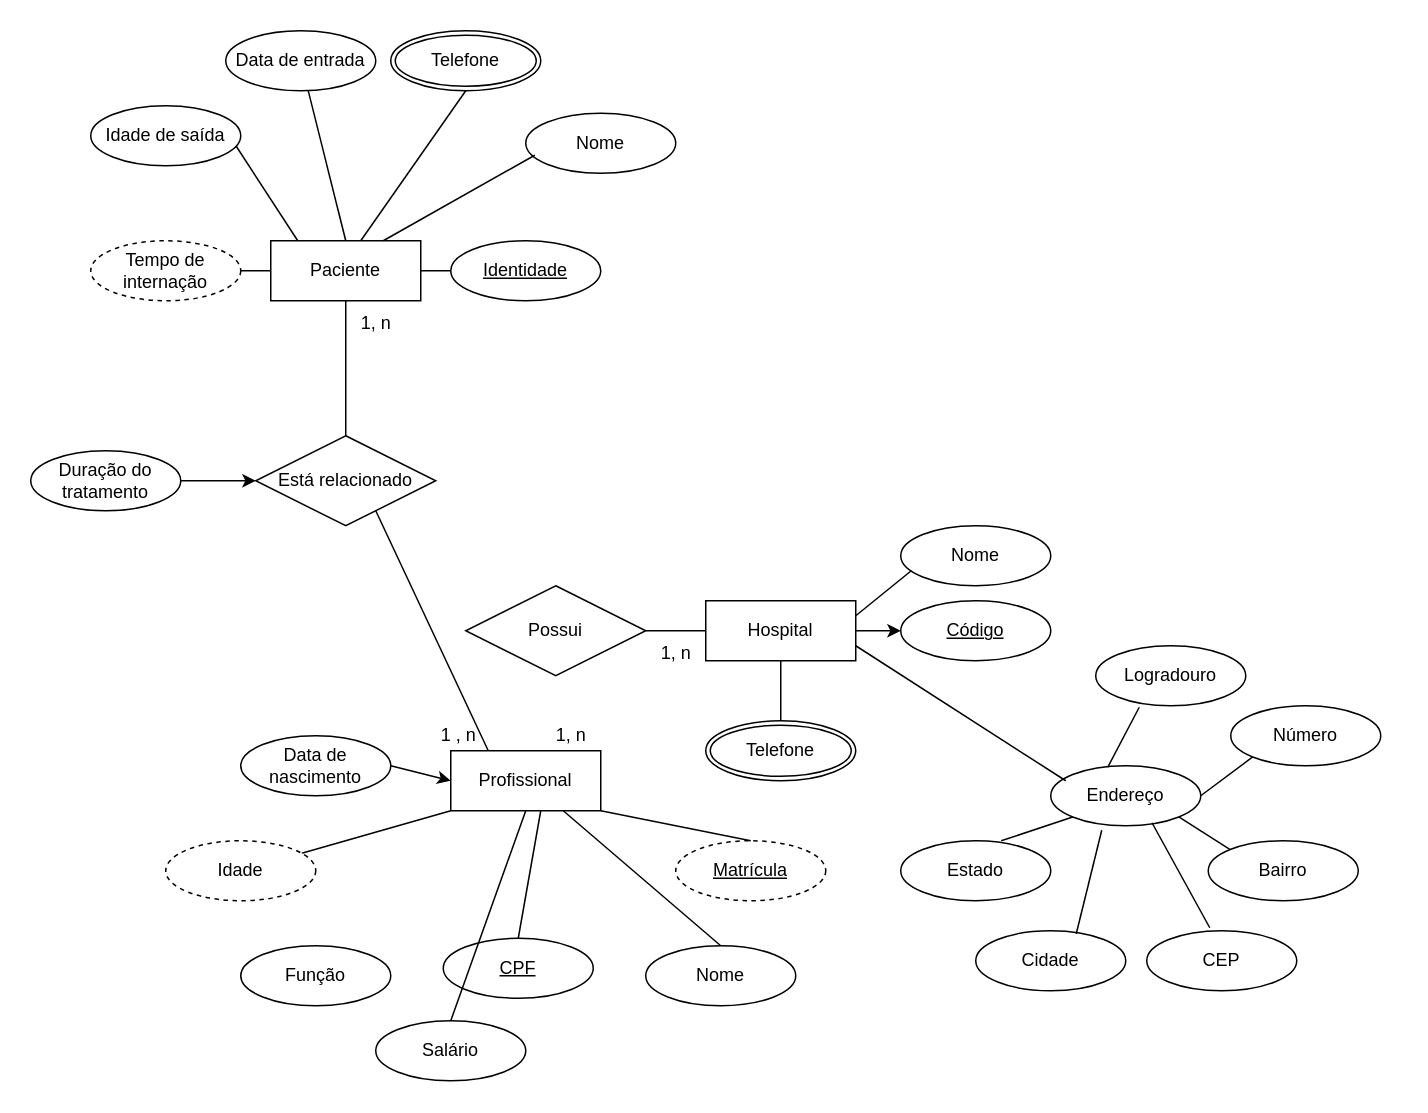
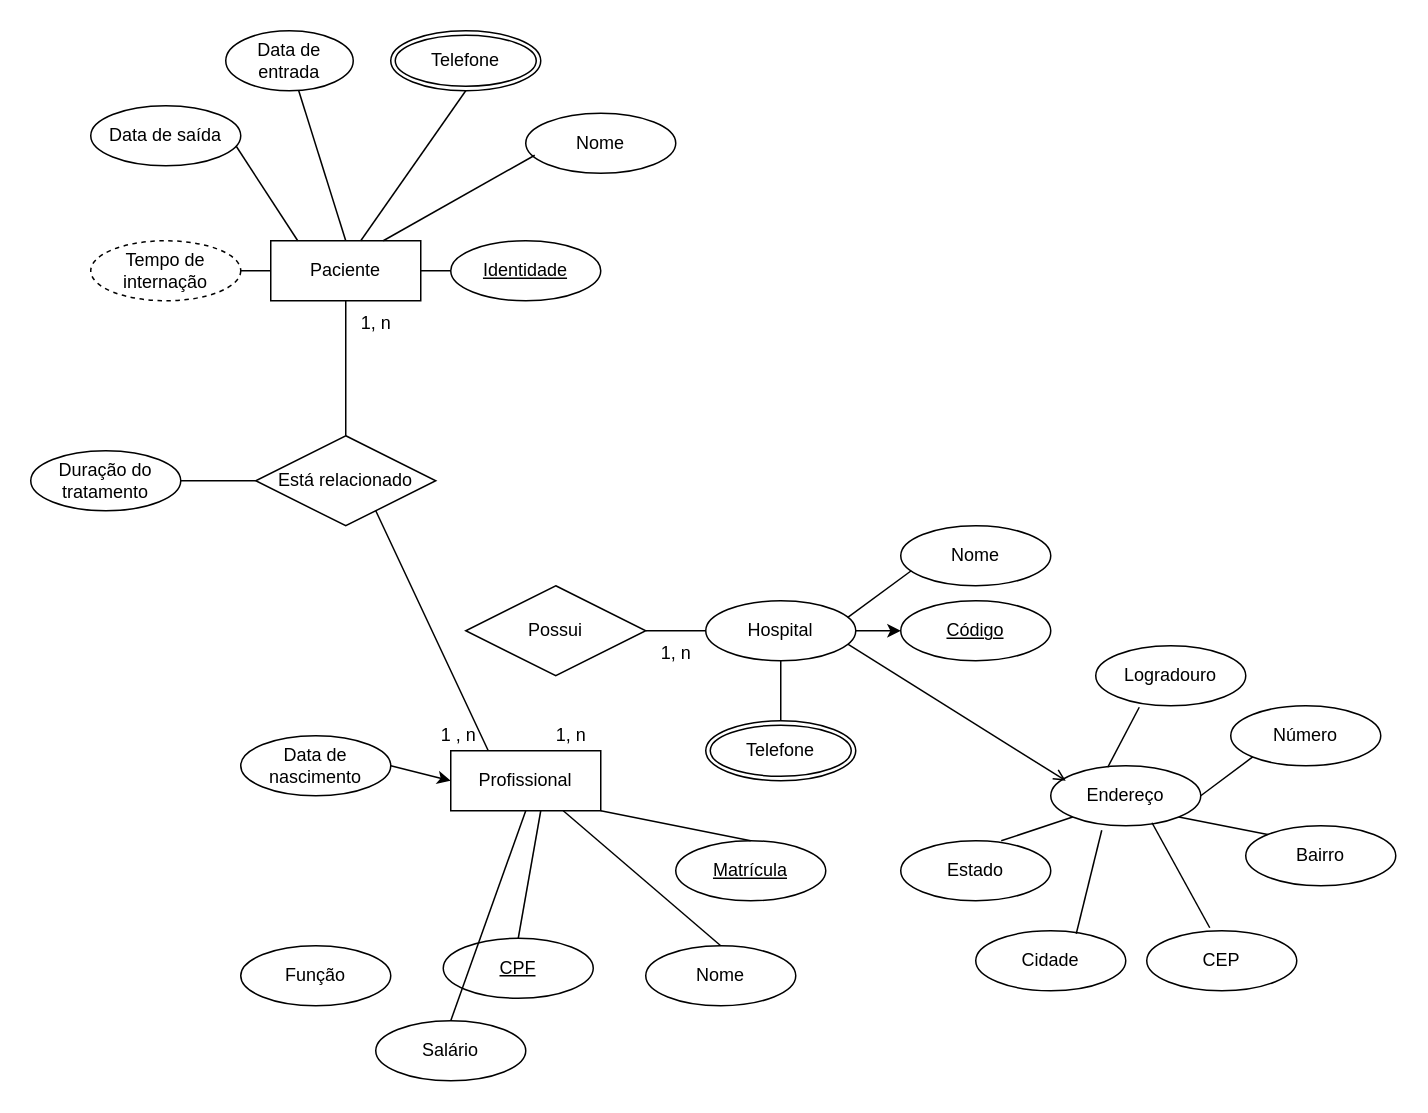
node "Data de entrada": size 150x60 -> 128x60
node "Idade de saída": label "Idade de saída" -> "Data de saída"
edge "Duração do tratamento" -> "Está relacionado": arrowhead classic -> none
node "Hospital": shape rectangle -> ellipse
edge "Hospital" -- "Endereço": arrowhead none -> open
edge "Profissional" -- "Idade": removed
node "Idade": removed
node "Matrícula": style dashed -> solid
node "Bairro": moved (1283, 871) -> (1321, 856)
